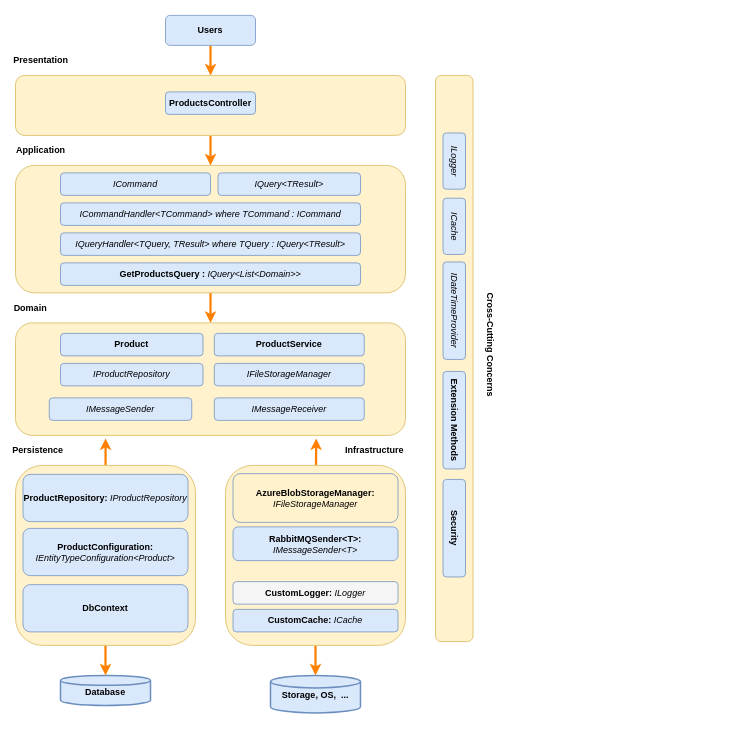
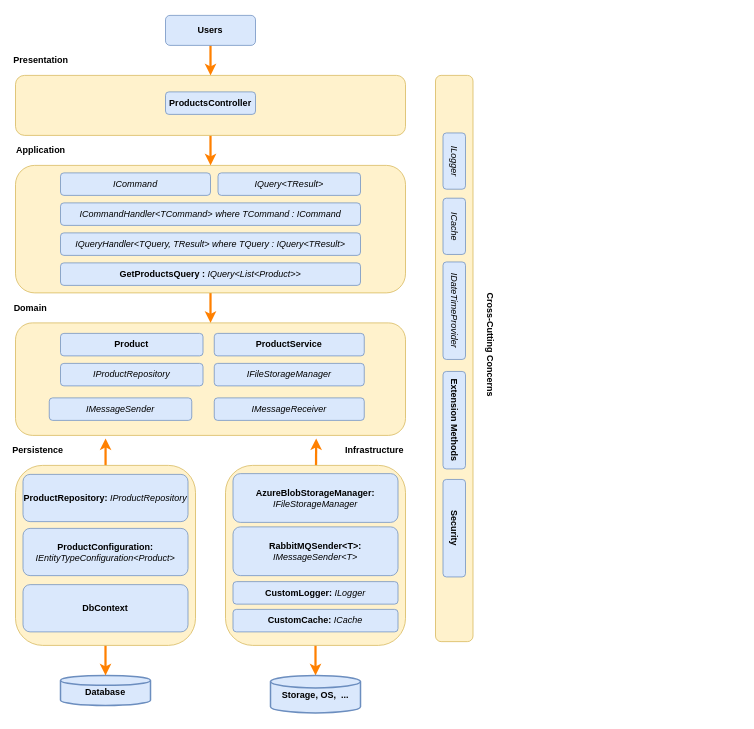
node "GetProductsQuery : IQuery<List<Domain>>": label "GetProductsQuery : IQuery<List<Domain>>" -> "GetProductsQuery : IQuery<List<Product>>"
node "AzureBlobStorageManager: IFileStorageManager": fillcolor #fff2cc -> #dae8fc
node "RabbitMQSender<T>: IMessageSender<T>": size 165x34 -> 165x49
node "CustomLogger: ILogger": fillcolor #f5f5f5 -> #dae8fc
